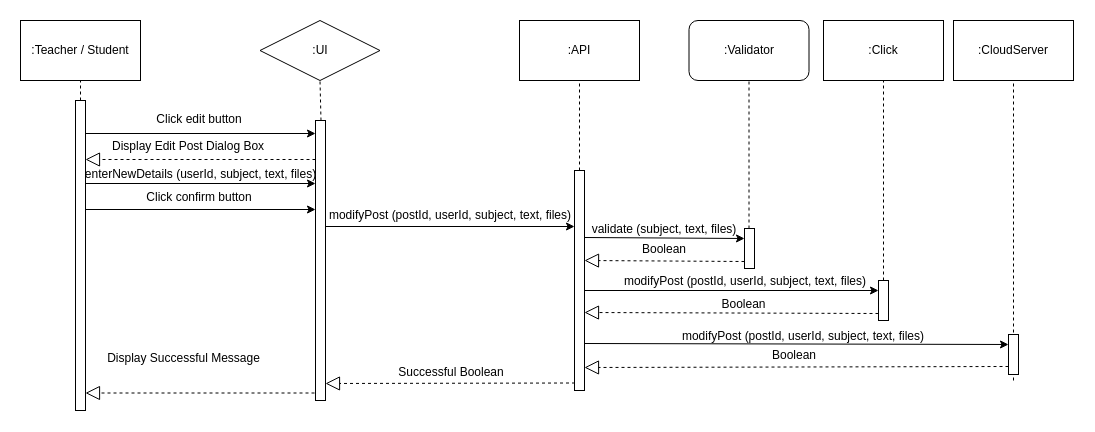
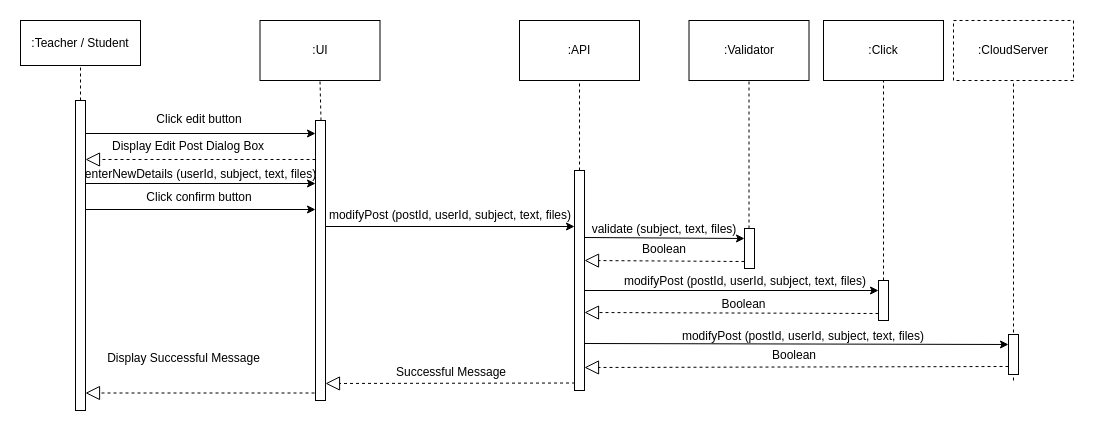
node ":Teacher / Student": size 120x60 -> 120x45
node ":UI": shape diamond -> rectangle
node ":Validator": shape rounded rectangle -> rectangle
node ":CloudServer": style solid -> dashed
node "Successful Boolean": label "Successful Boolean" -> "Successful Message"
